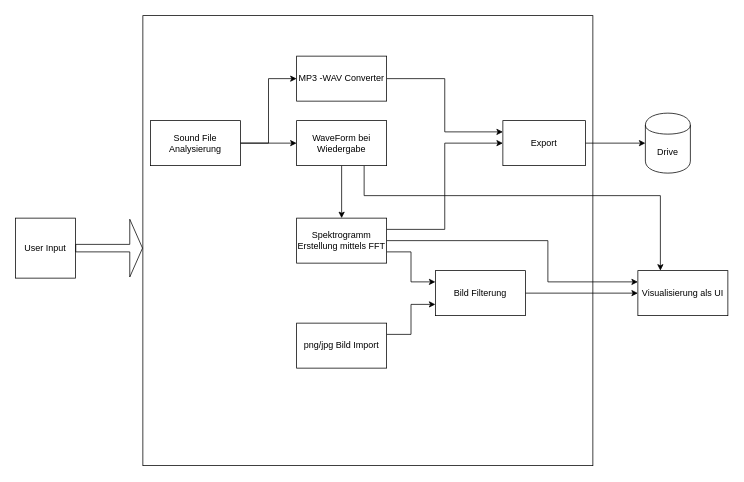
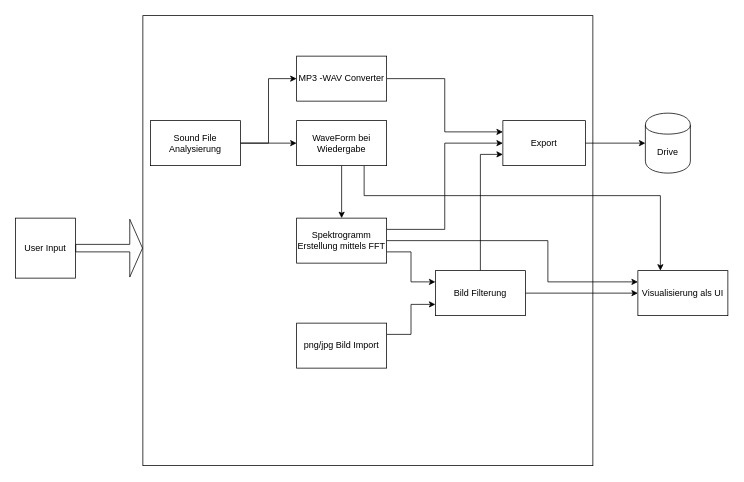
edge "Bild Filterung" -> "Export": added
